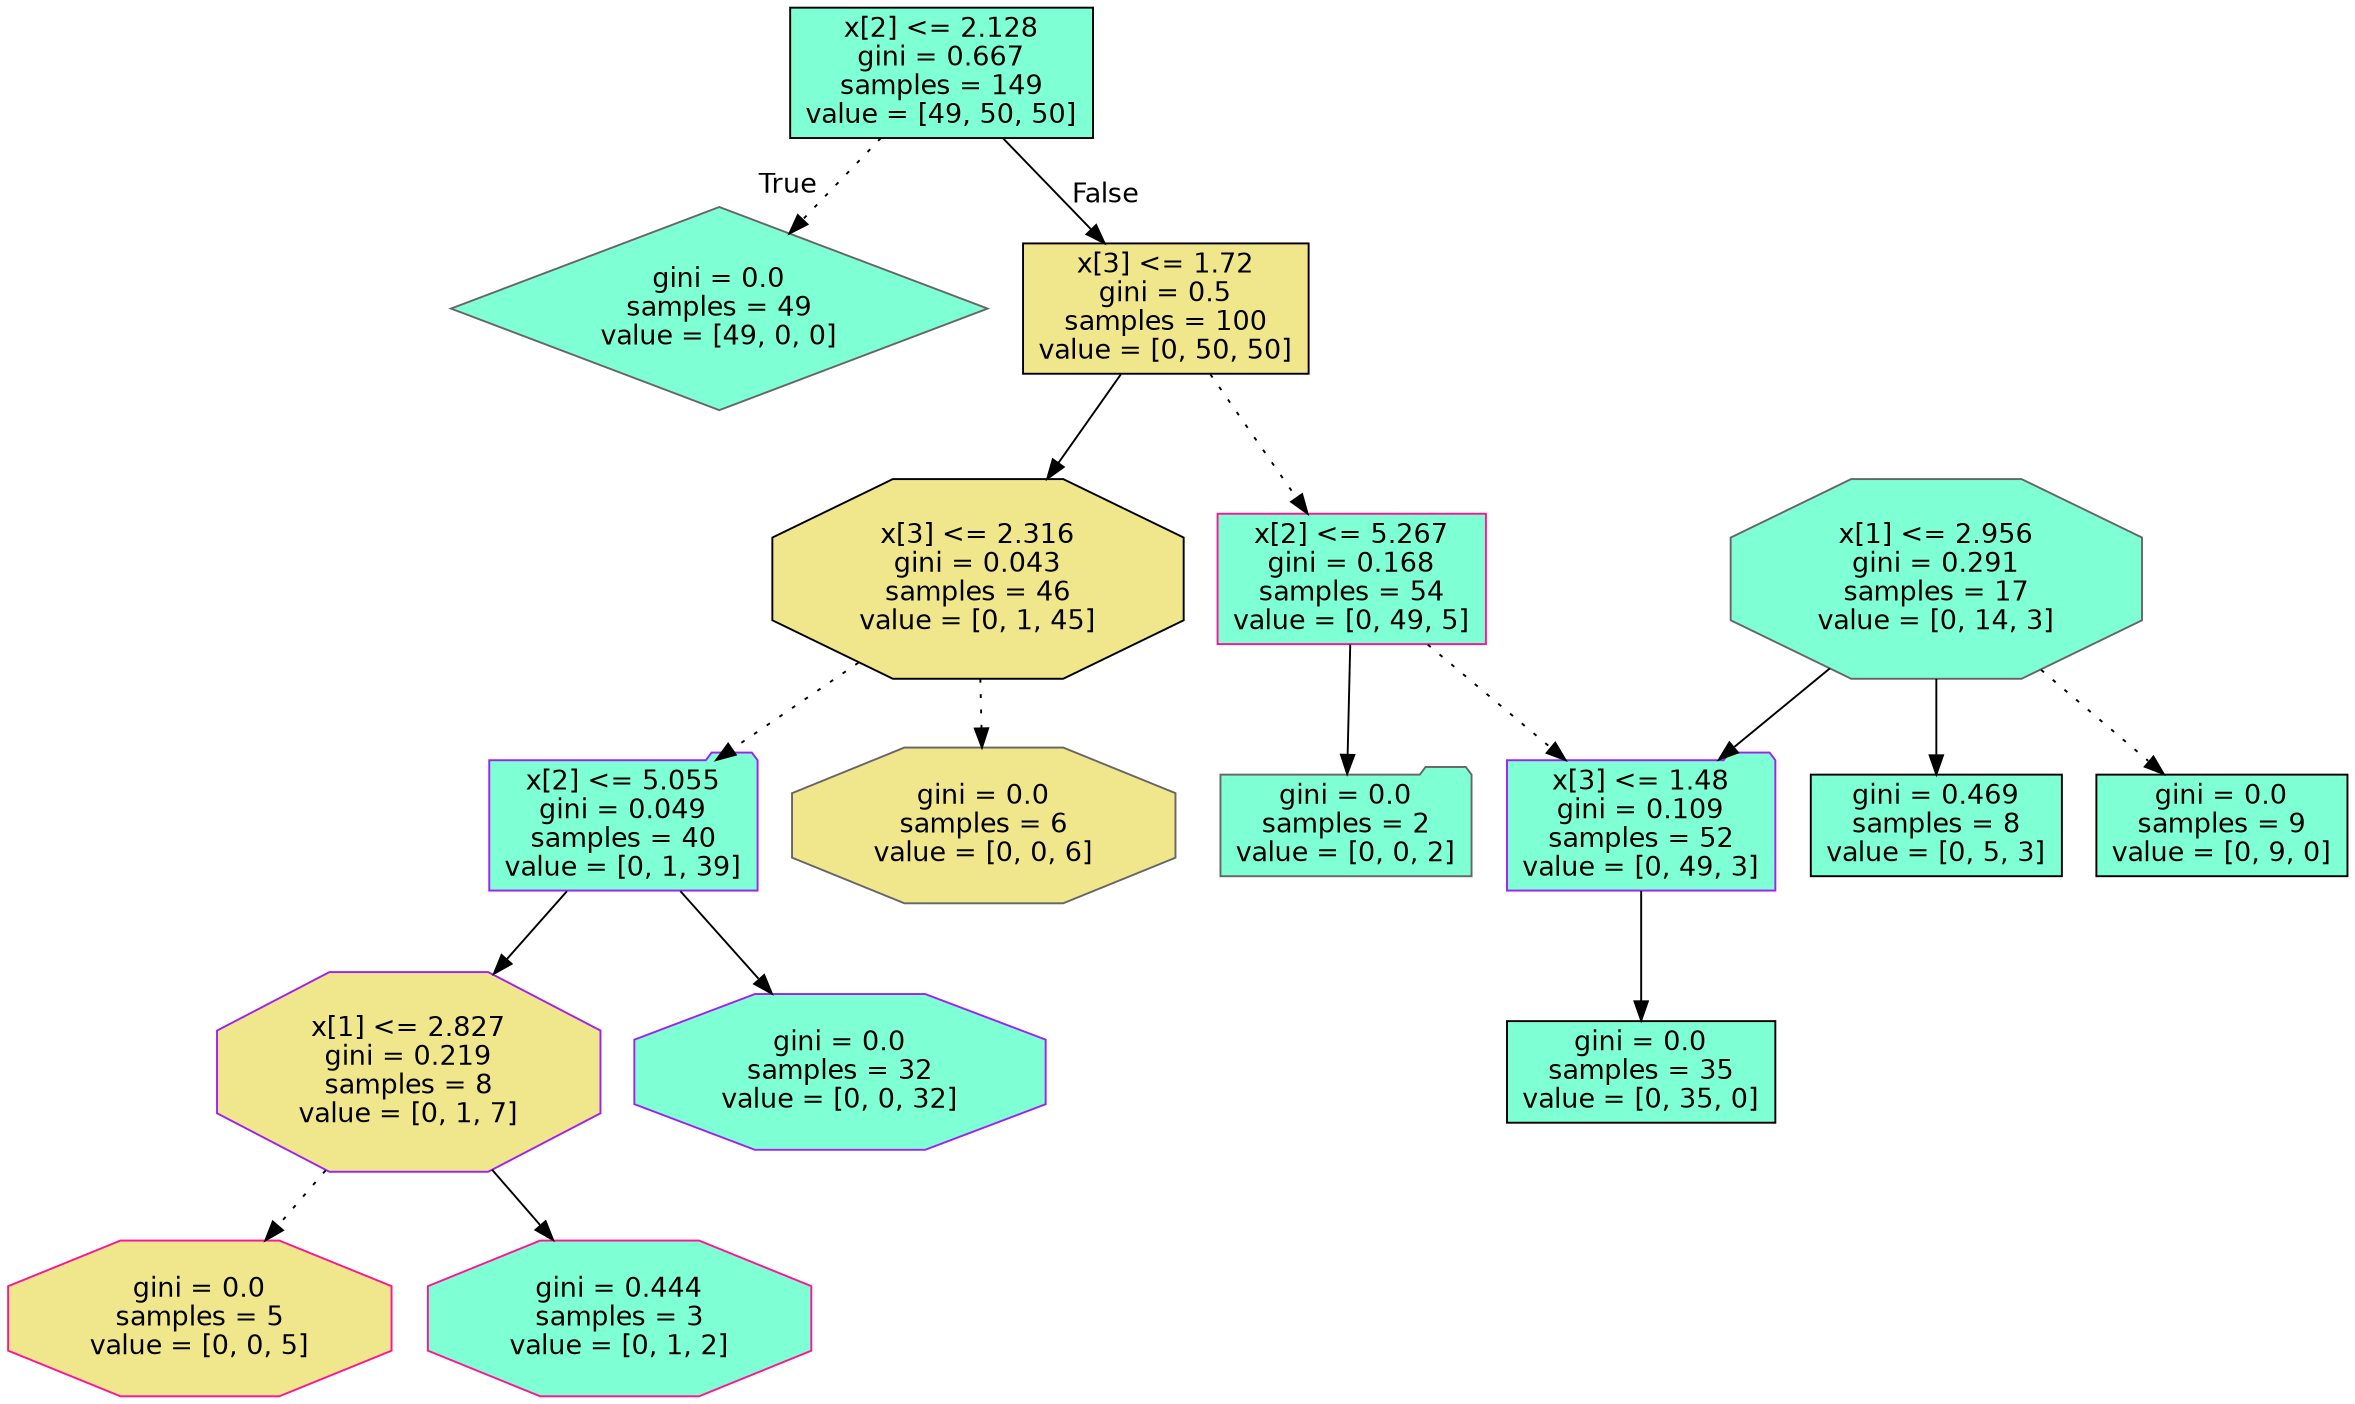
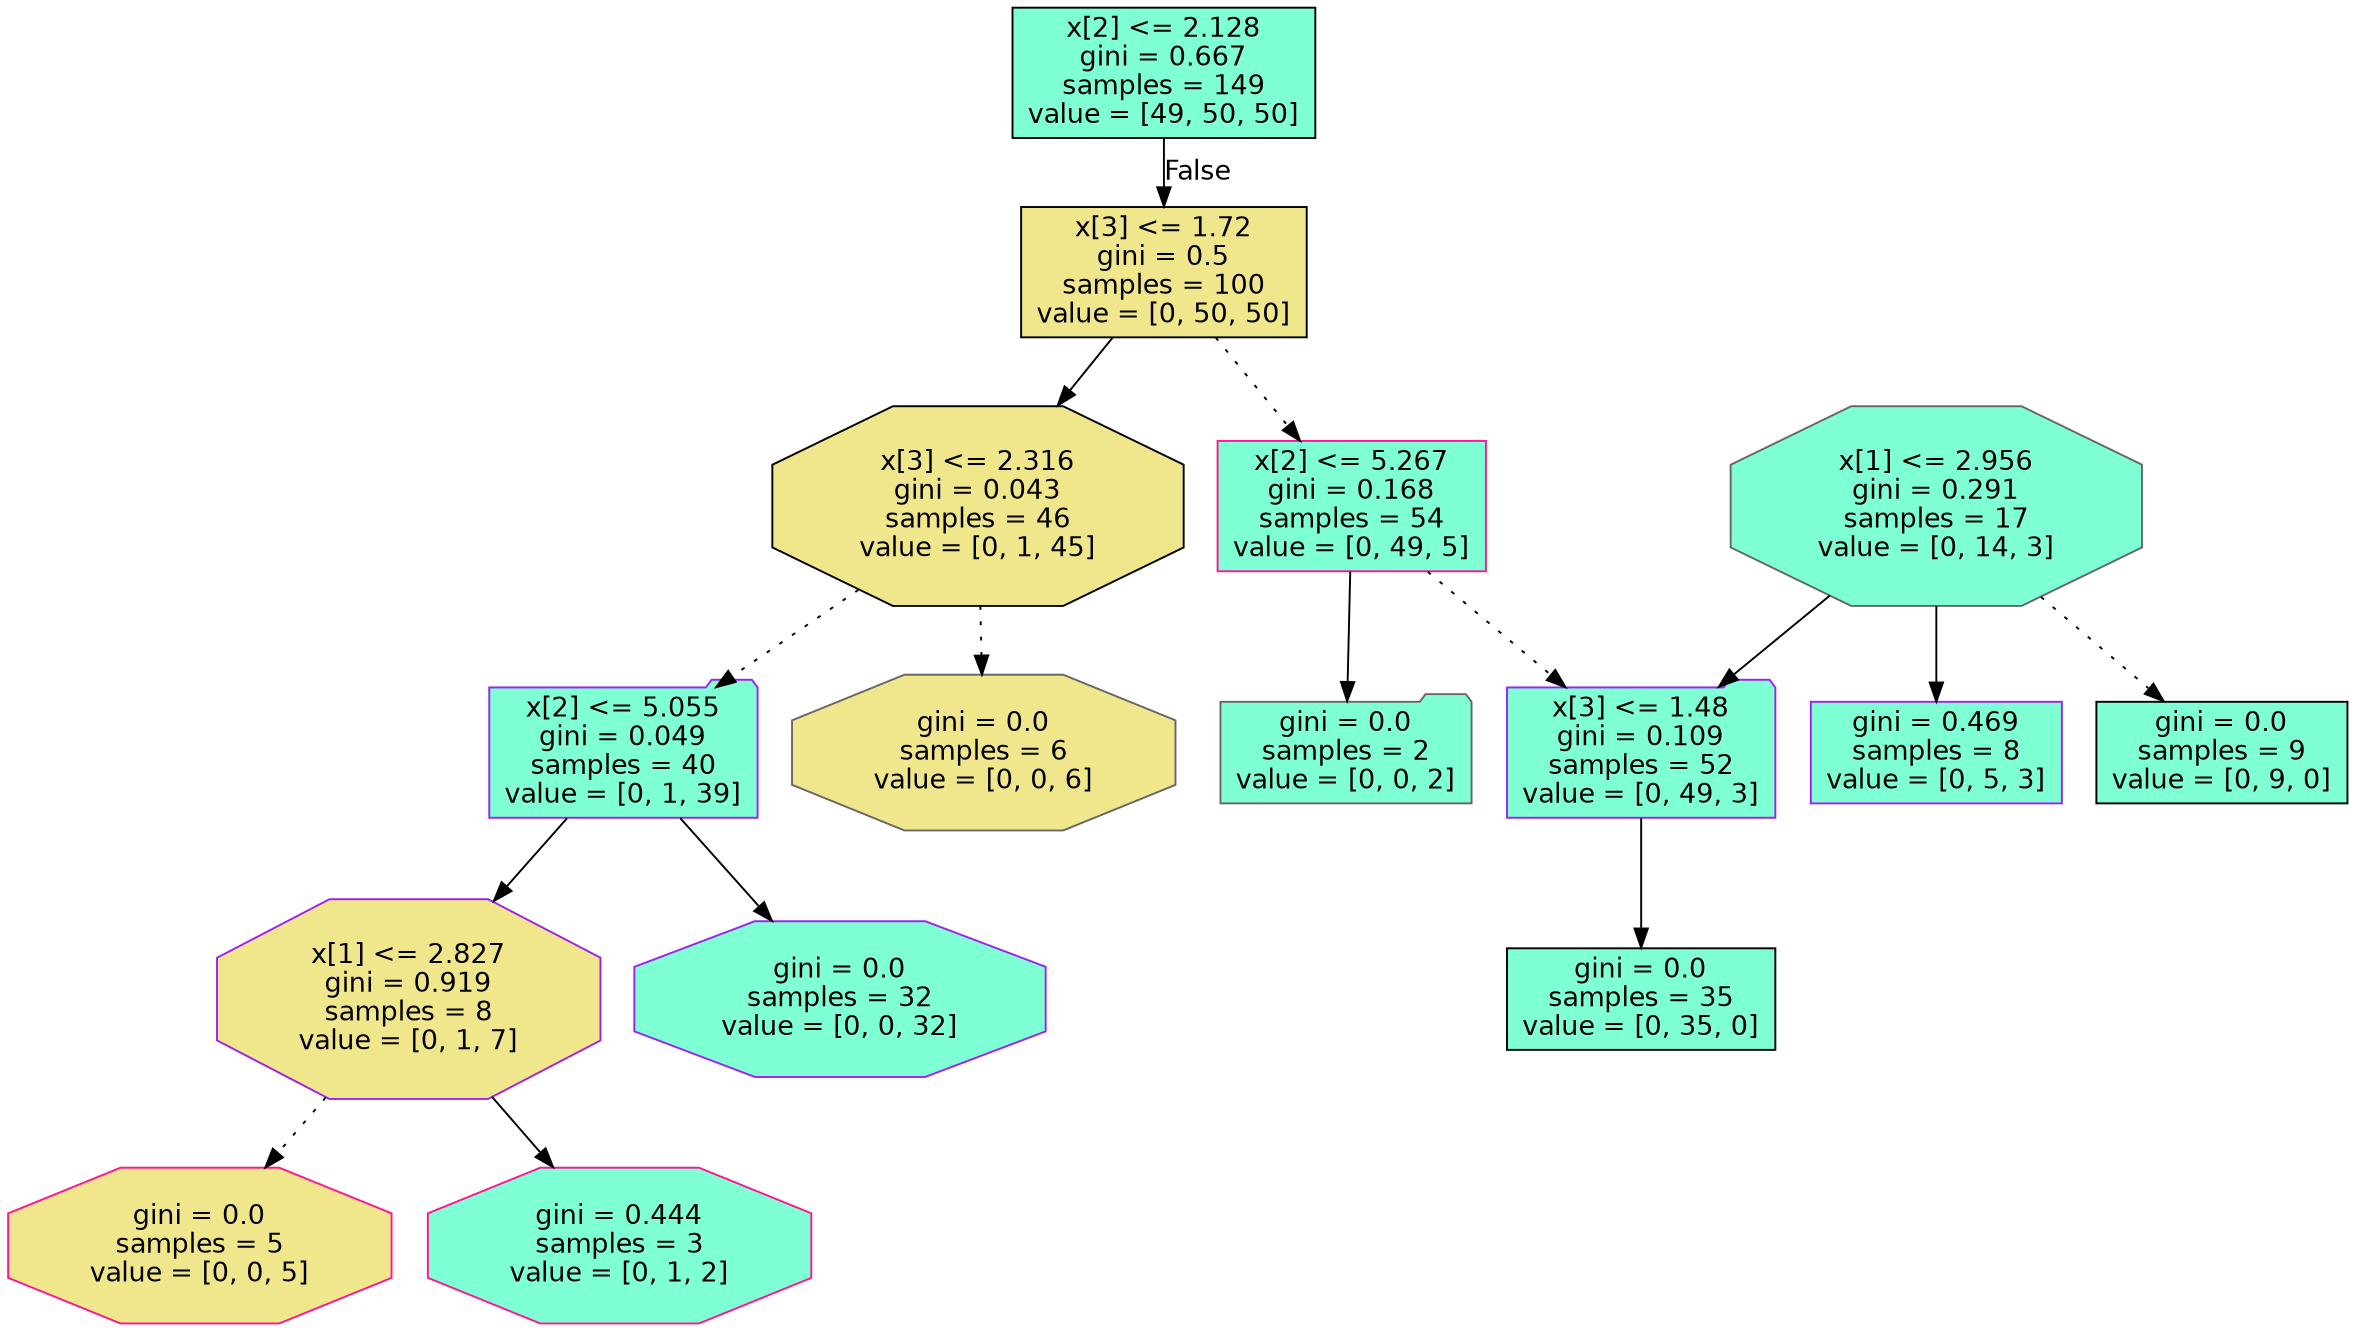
node "gini = 0.0 samples = 49 value = [49, 0, 0]": removed
node "gini = 0.469 samples = 8 value = [0, 5, 3]": color black -> purple
node "x[1] <= 2.827 gini = 0.219 samples = 8 value = [0, 1, 7]": label "x[1] <= 2.827 gini = 0.219 samples = 8 value = [0, 1, 7]" -> "x[1] <= 2.827 gini = 0.919 samples = 8 value = [0, 1, 7]"
